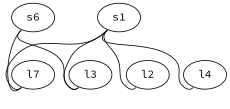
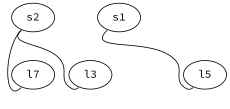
node "s6": label "s6" -> "s2"
edge "s1" -- "l7": removed
edge "s1" -- "l3": removed
node "l2": removed
node "l4": label "l4" -> "l5"
